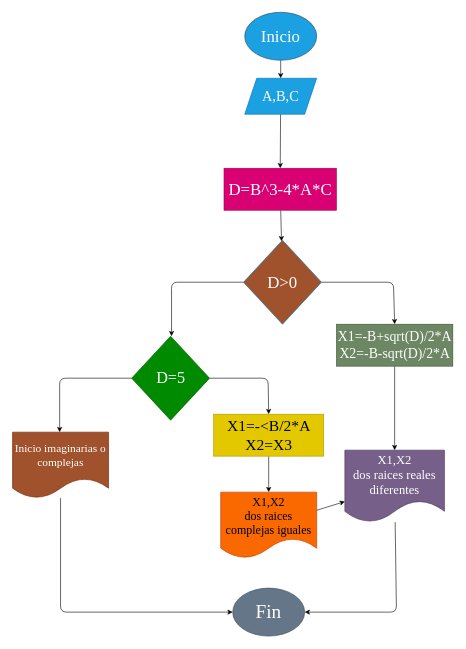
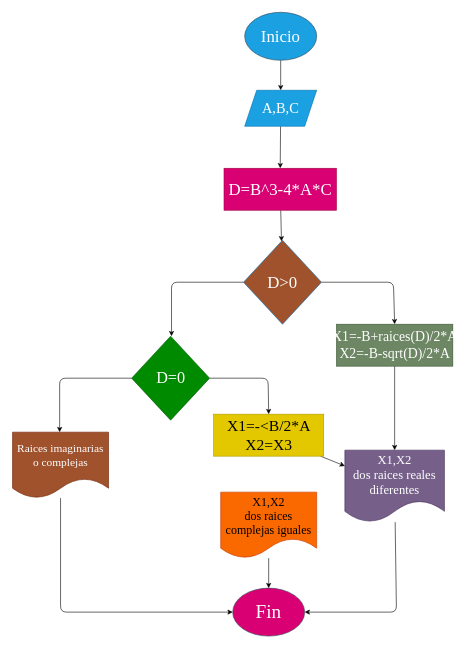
node "A,B,C": moved (281, 96) -> (281, 108)
node "X1=-B+sqrt(D)/2*AX2=-B-sqrt(D)/2*A": label "X1=-B+sqrt(D)/2*AX2=-B-sqrt(D)/2*A" -> "X1=-B+raices(D)/2*AX2=-B-sqrt(D)/2*A"
node "D=5": label "D=5" -> "D=0"
node "Inicio imaginarias o complejas": label "Inicio imaginarias o complejas" -> "Raices imaginarias o complejas"
edge "X1=-<B/2*AX2=X3" -> "X1,X2dos raices complejas iguales": now "X1=-<B/2*AX2=X3" -> "X1,X2dos raices reales diferentes"
edge "X1,X2dos raices complejas iguales" -> "X1,X2dos raices reales diferentes": now "X1,X2dos raices complejas iguales" -> "Fin"
node "Fin": fillcolor #647687 -> #d80073
